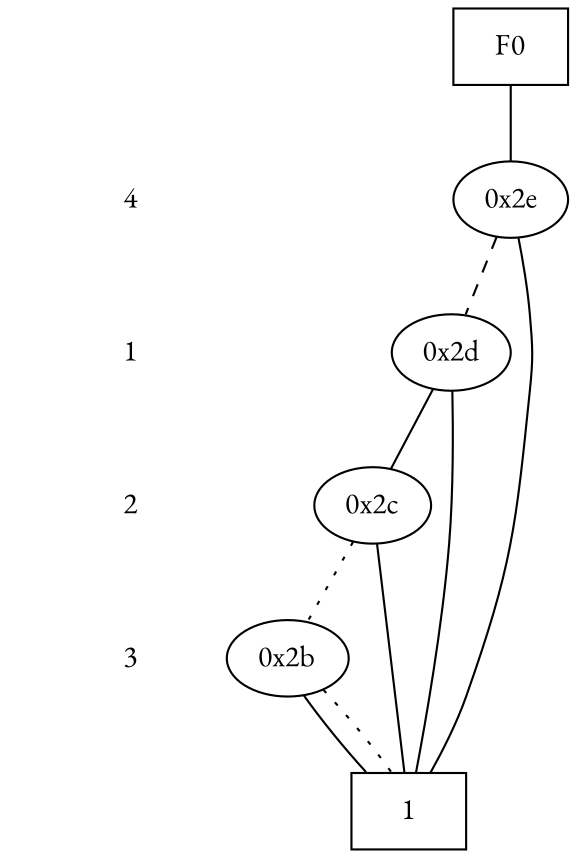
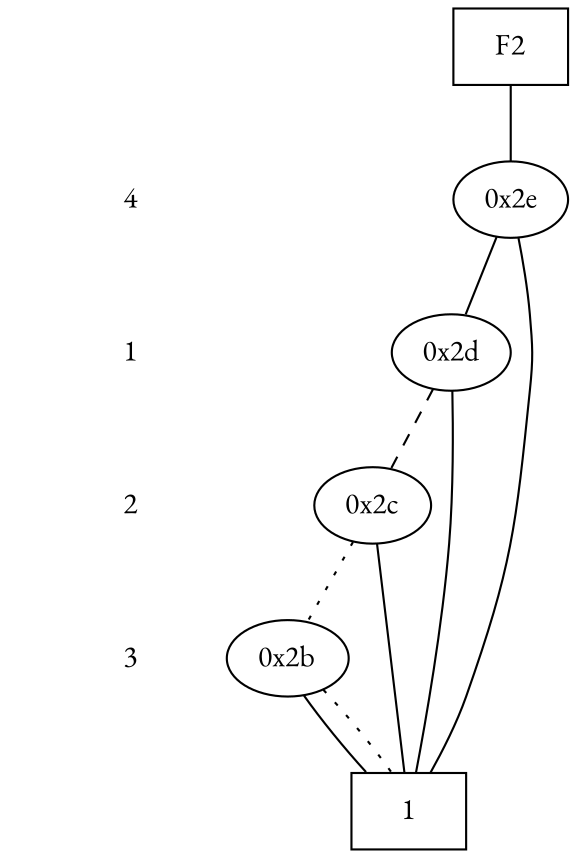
node "F0": label "F0" -> "F2"
edge "0x2e" -- "0x2d": style dashed -> solid
edge "0x2d" -- "0x2c": style solid -> dashed
